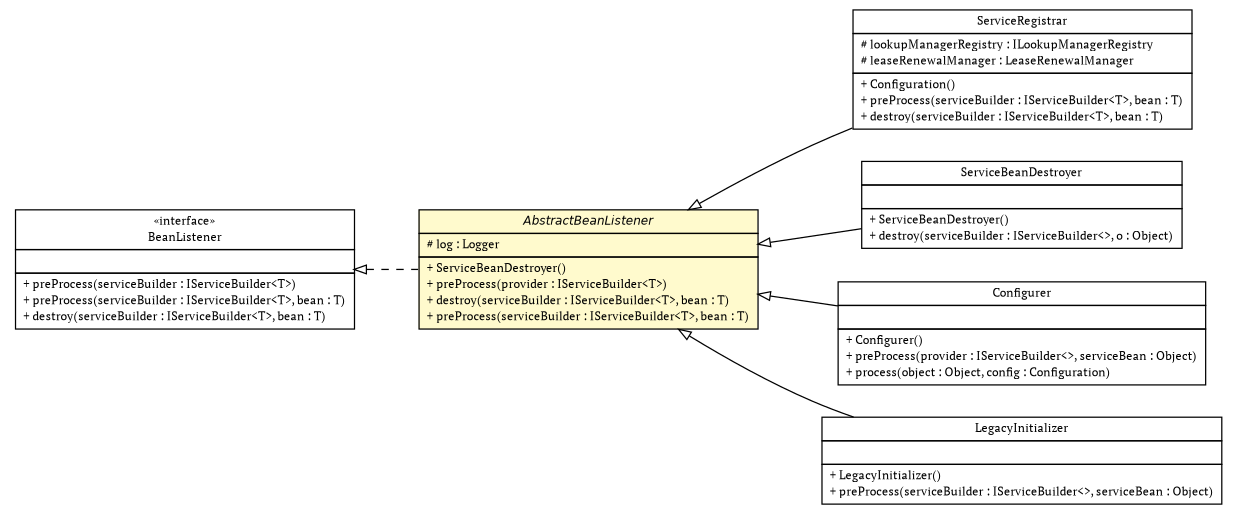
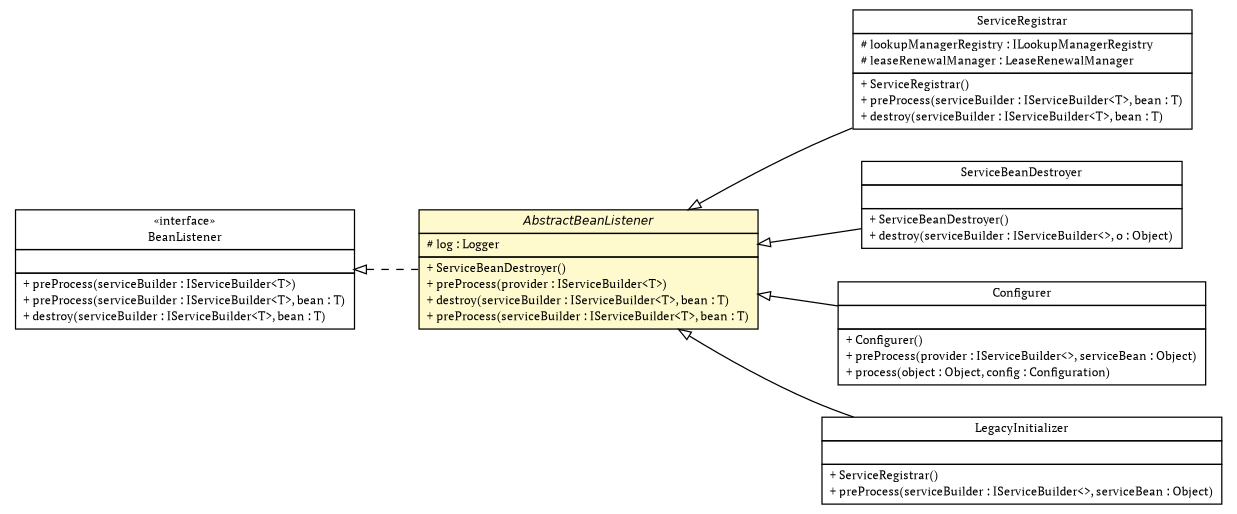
node "ServiceRegistrar": text "+ Configuration()" -> "+ ServiceRegistrar()"
node "LegacyInitializer": text "+ LegacyInitializer()" -> "+ ServiceRegistrar()"
